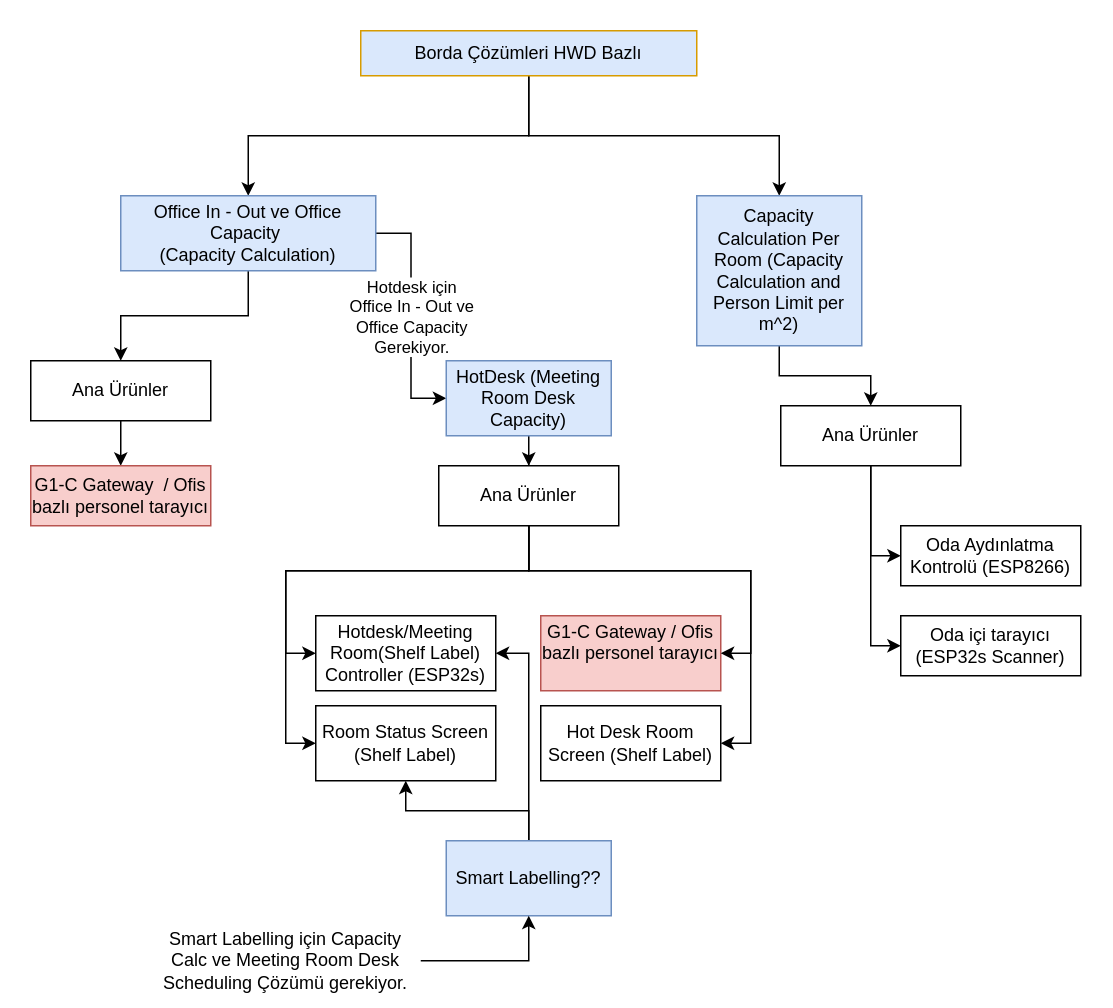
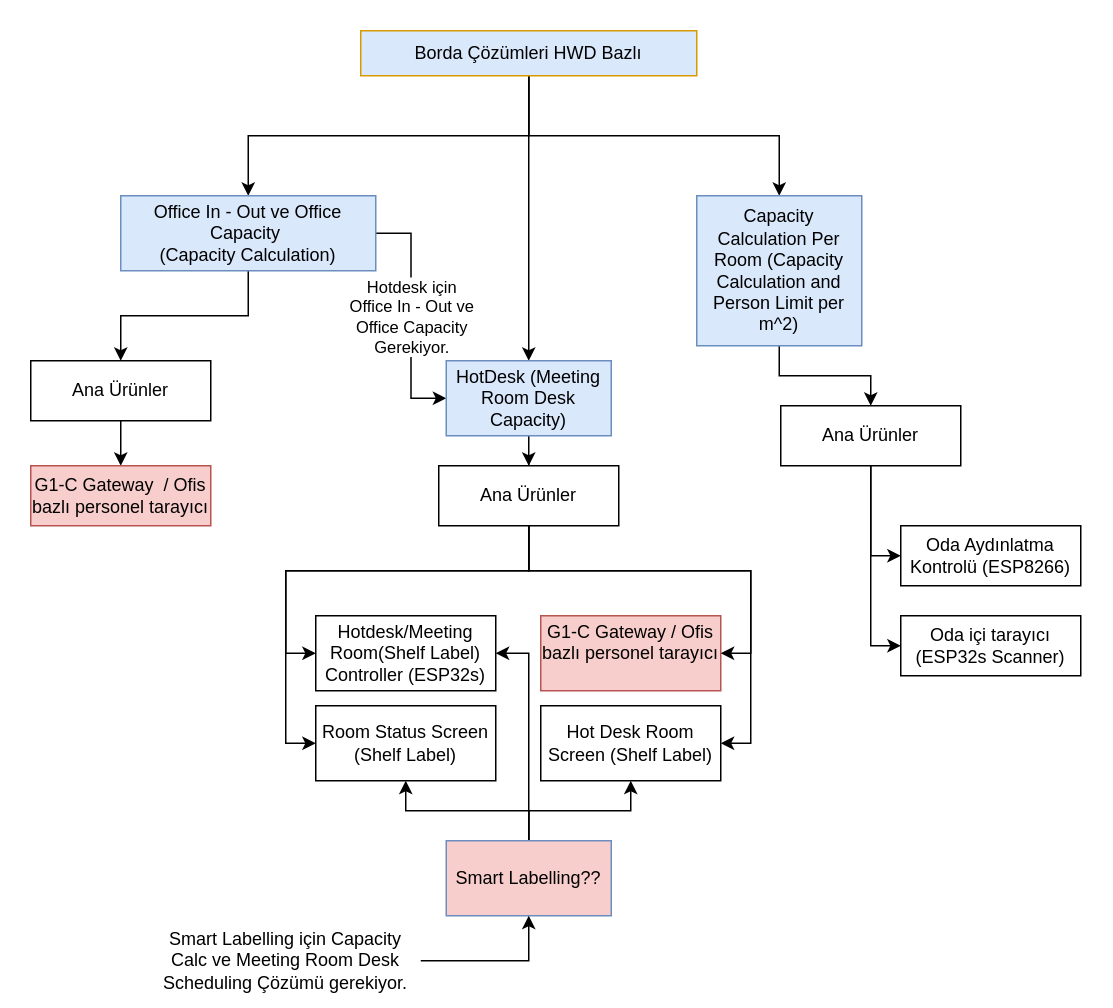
edge "Borda Çözümleri HWD Bazlı" -> "HotDesk (Meeting Room Desk Capacity)": added
edge "Smart Labelling??" -> "Hot Desk Room Screen (Shelf Label)": added
node "Smart Labelling??": fillcolor #dae8fc -> #f8cecc
